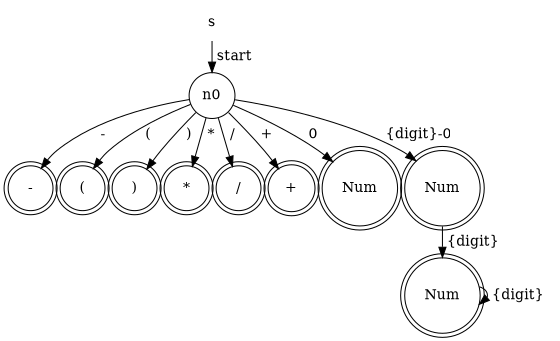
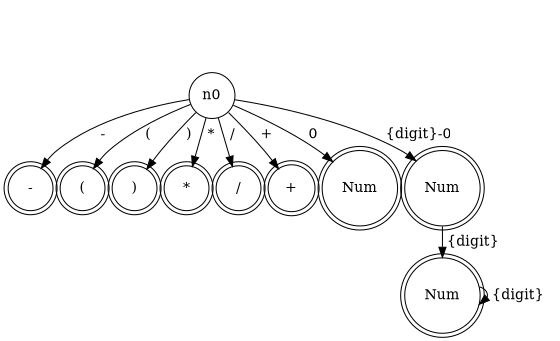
node "s": removed
